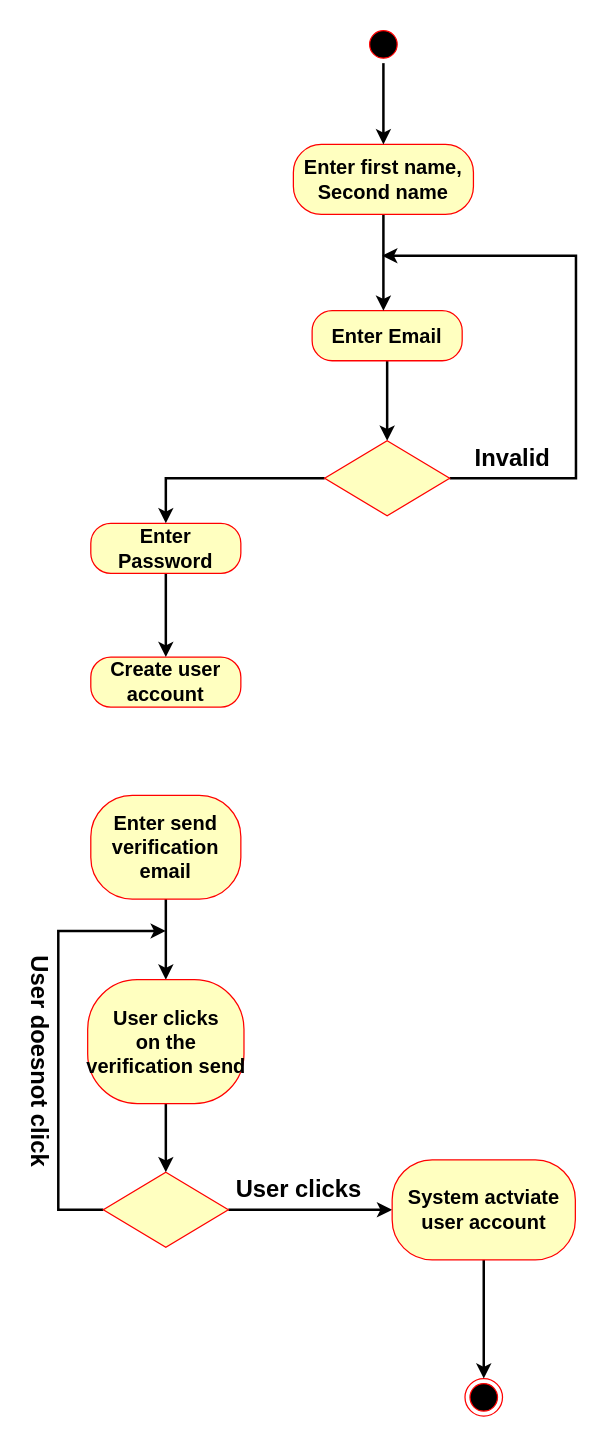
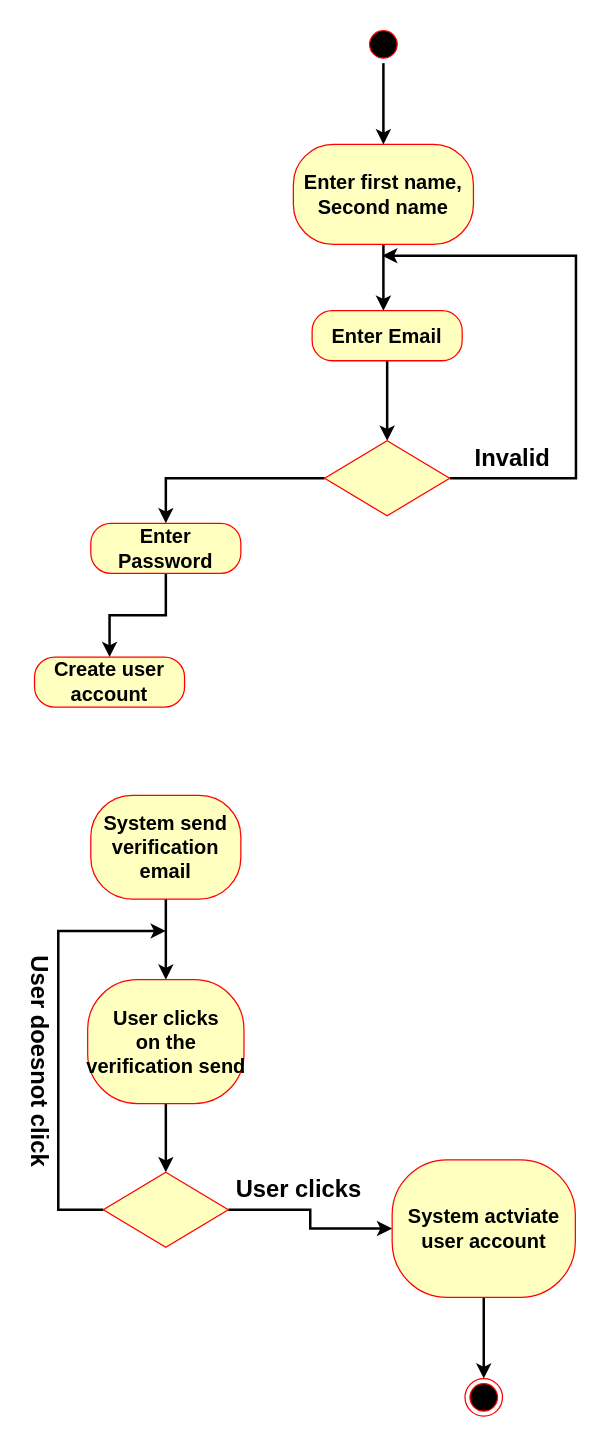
node "Enter first name, Second name": size 180x70 -> 180x100
node "Create user account": moved (166, 682) -> (109, 682)
node "Enter send verification email": label "Enter send verification email" -> "System send verification email"
node "System actviate user account": size 183x100 -> 183x138
